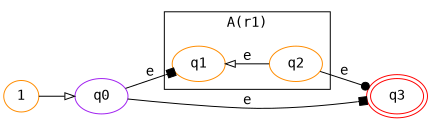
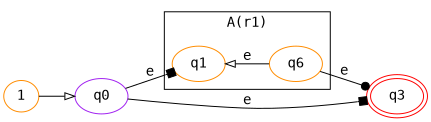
node "q2": label "q2" -> "q6"
